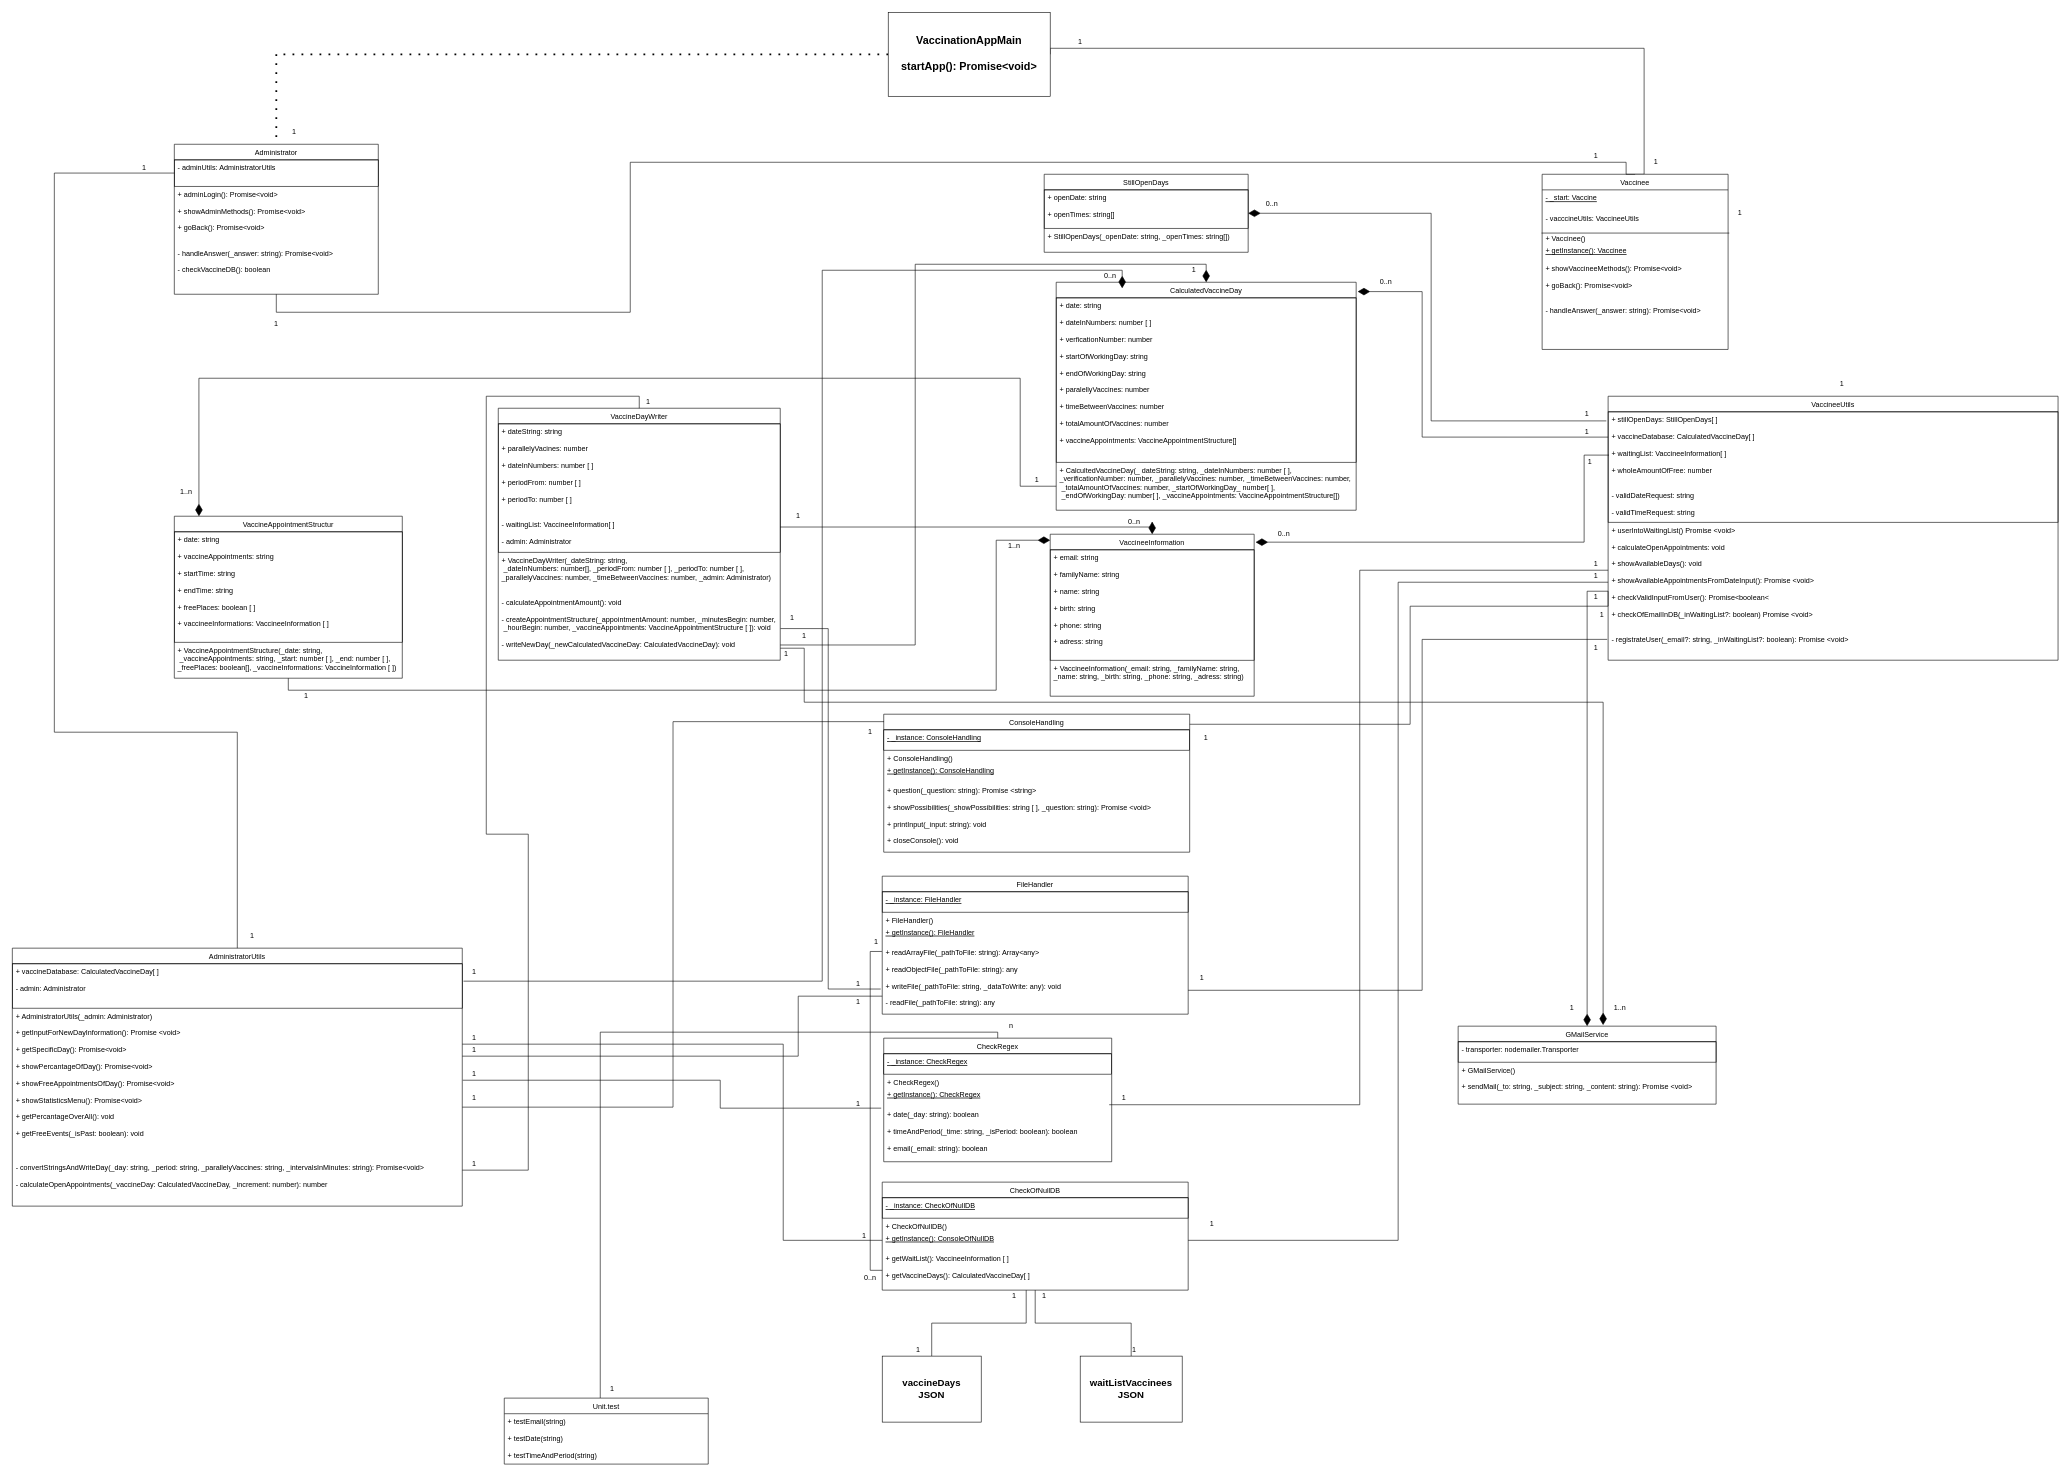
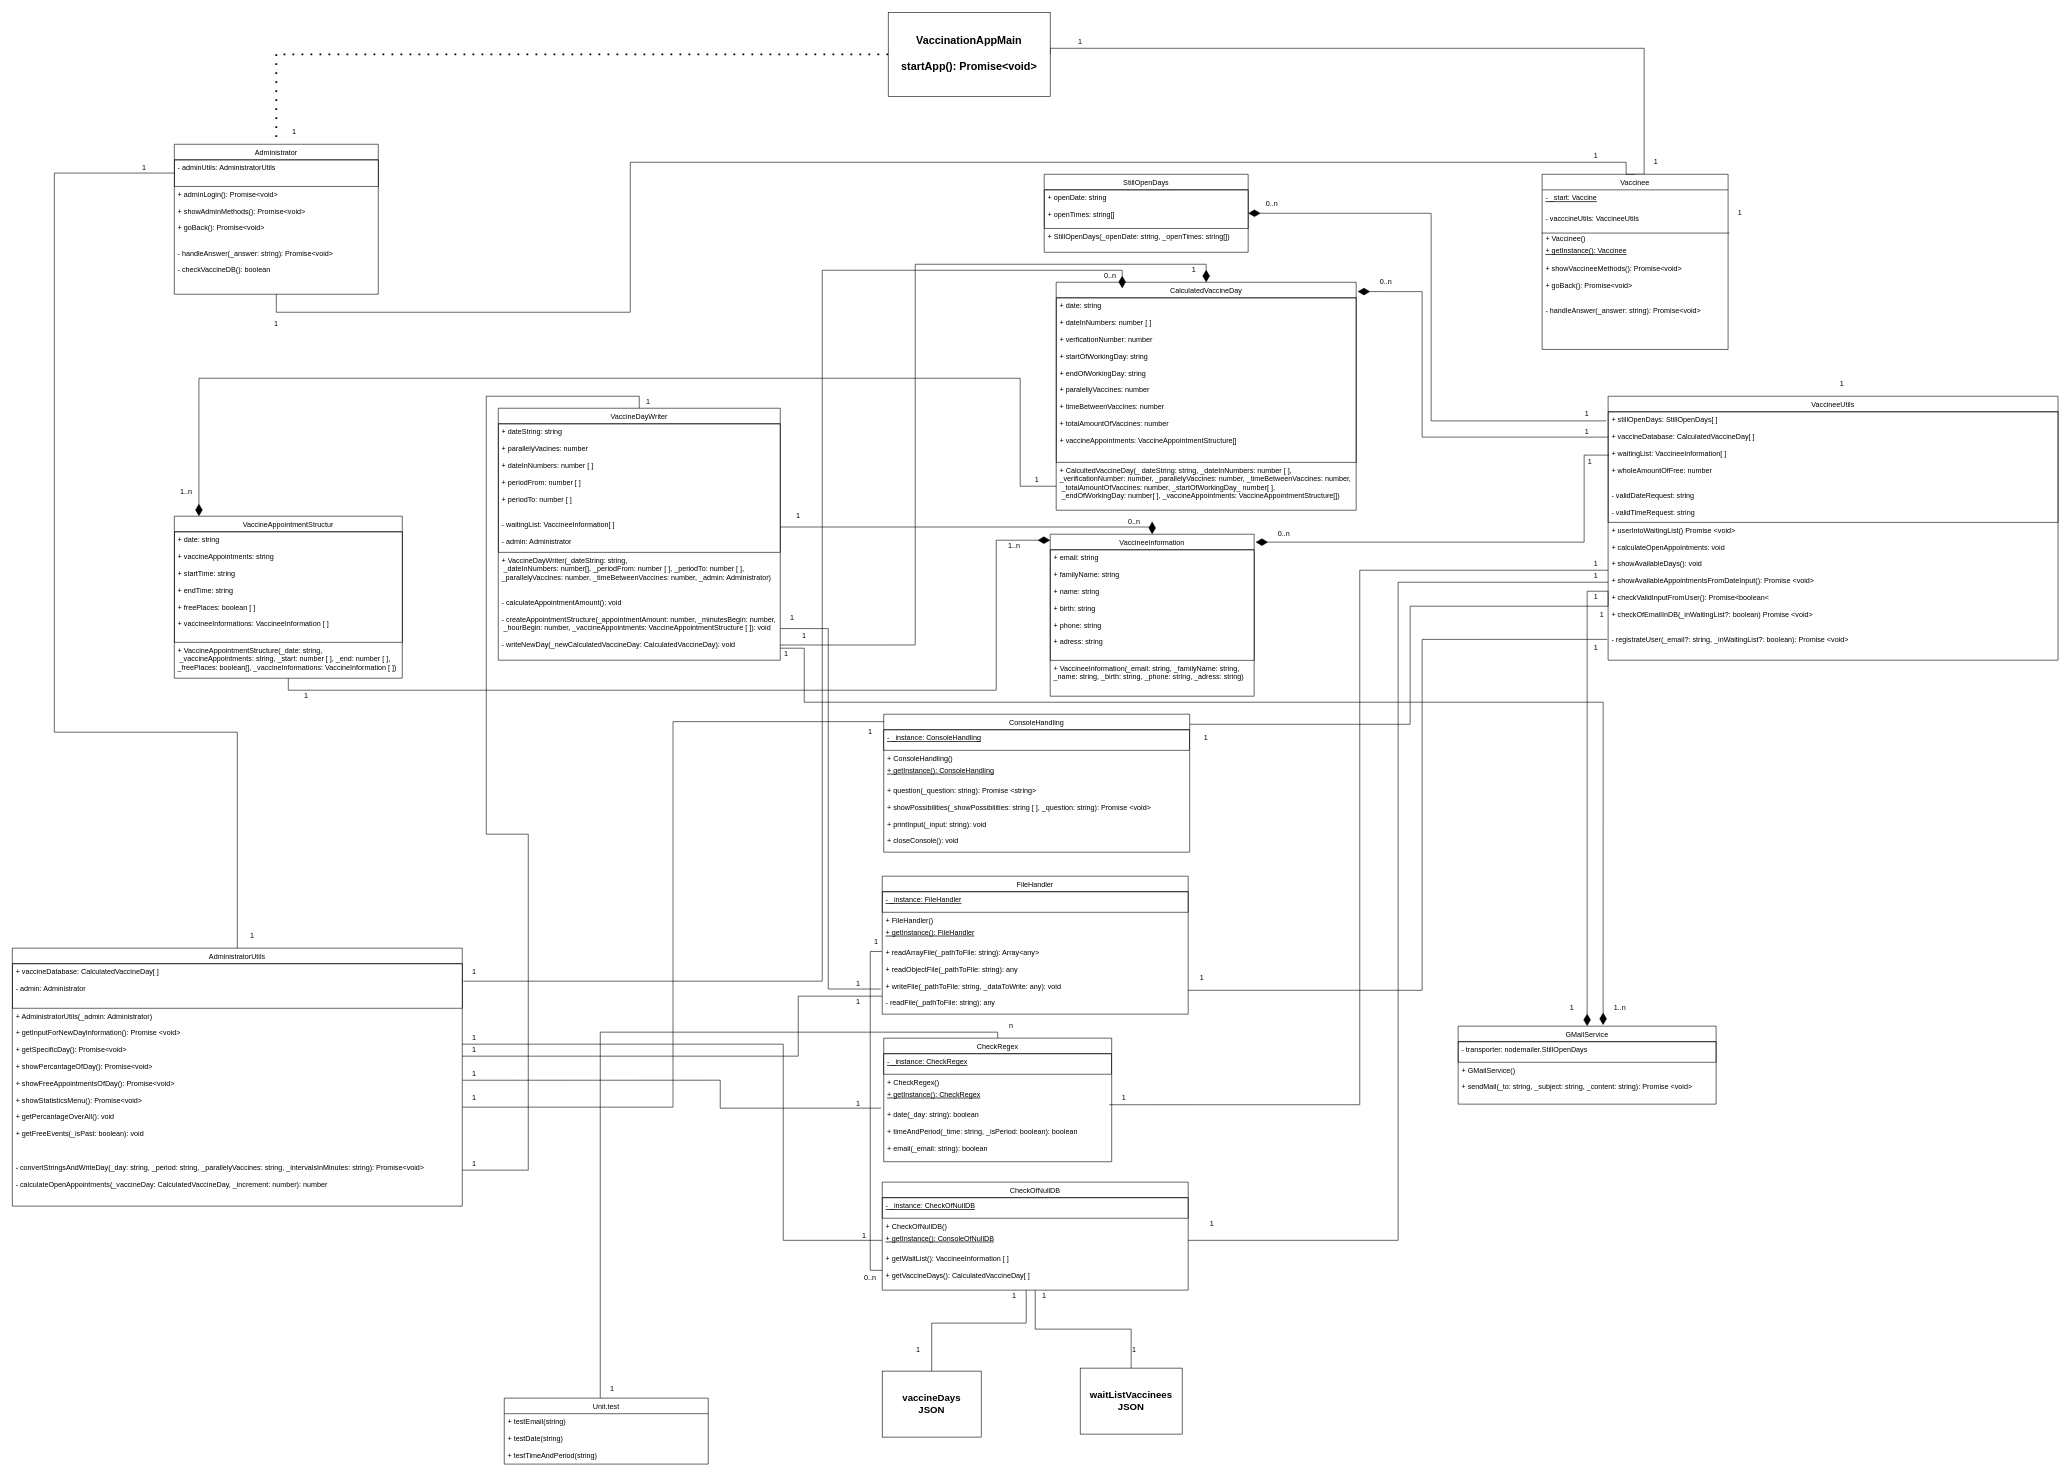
node "- transporter: nodemailer.Transporter": label "- transporter: nodemailer.Transporter" -> "- transporter: nodemailer.StillOpenDays"
node "vaccineDays JSON": moved (932, 1389) -> (932, 1404)
node "waitListVaccinees JSON": moved (1131, 1389) -> (1131, 1401)
